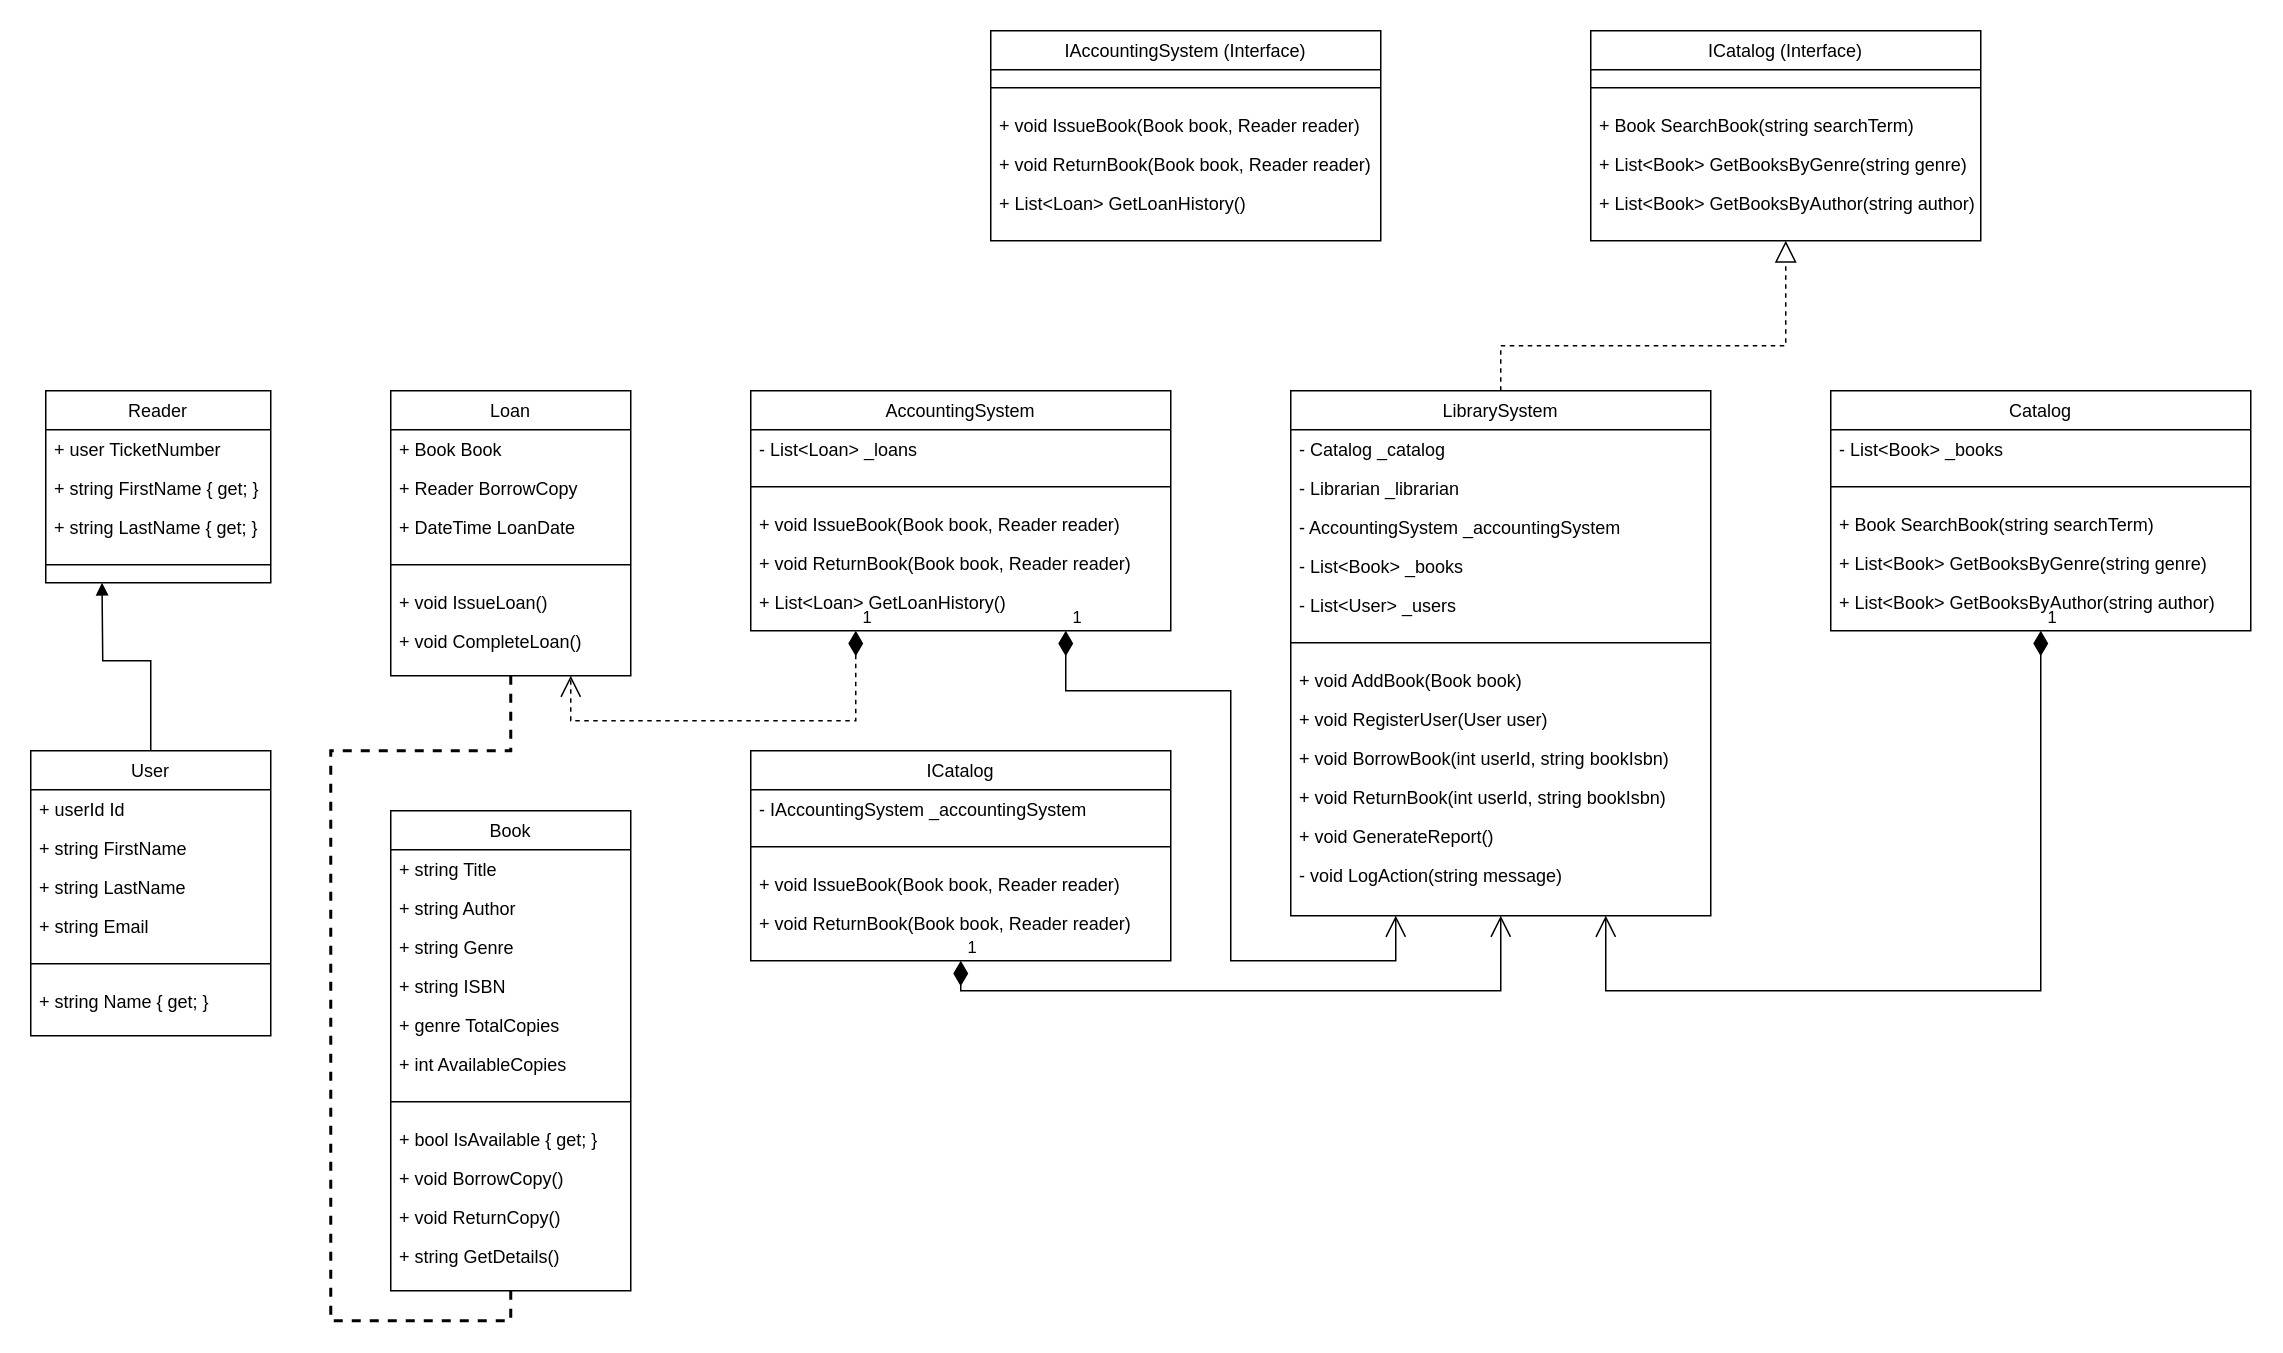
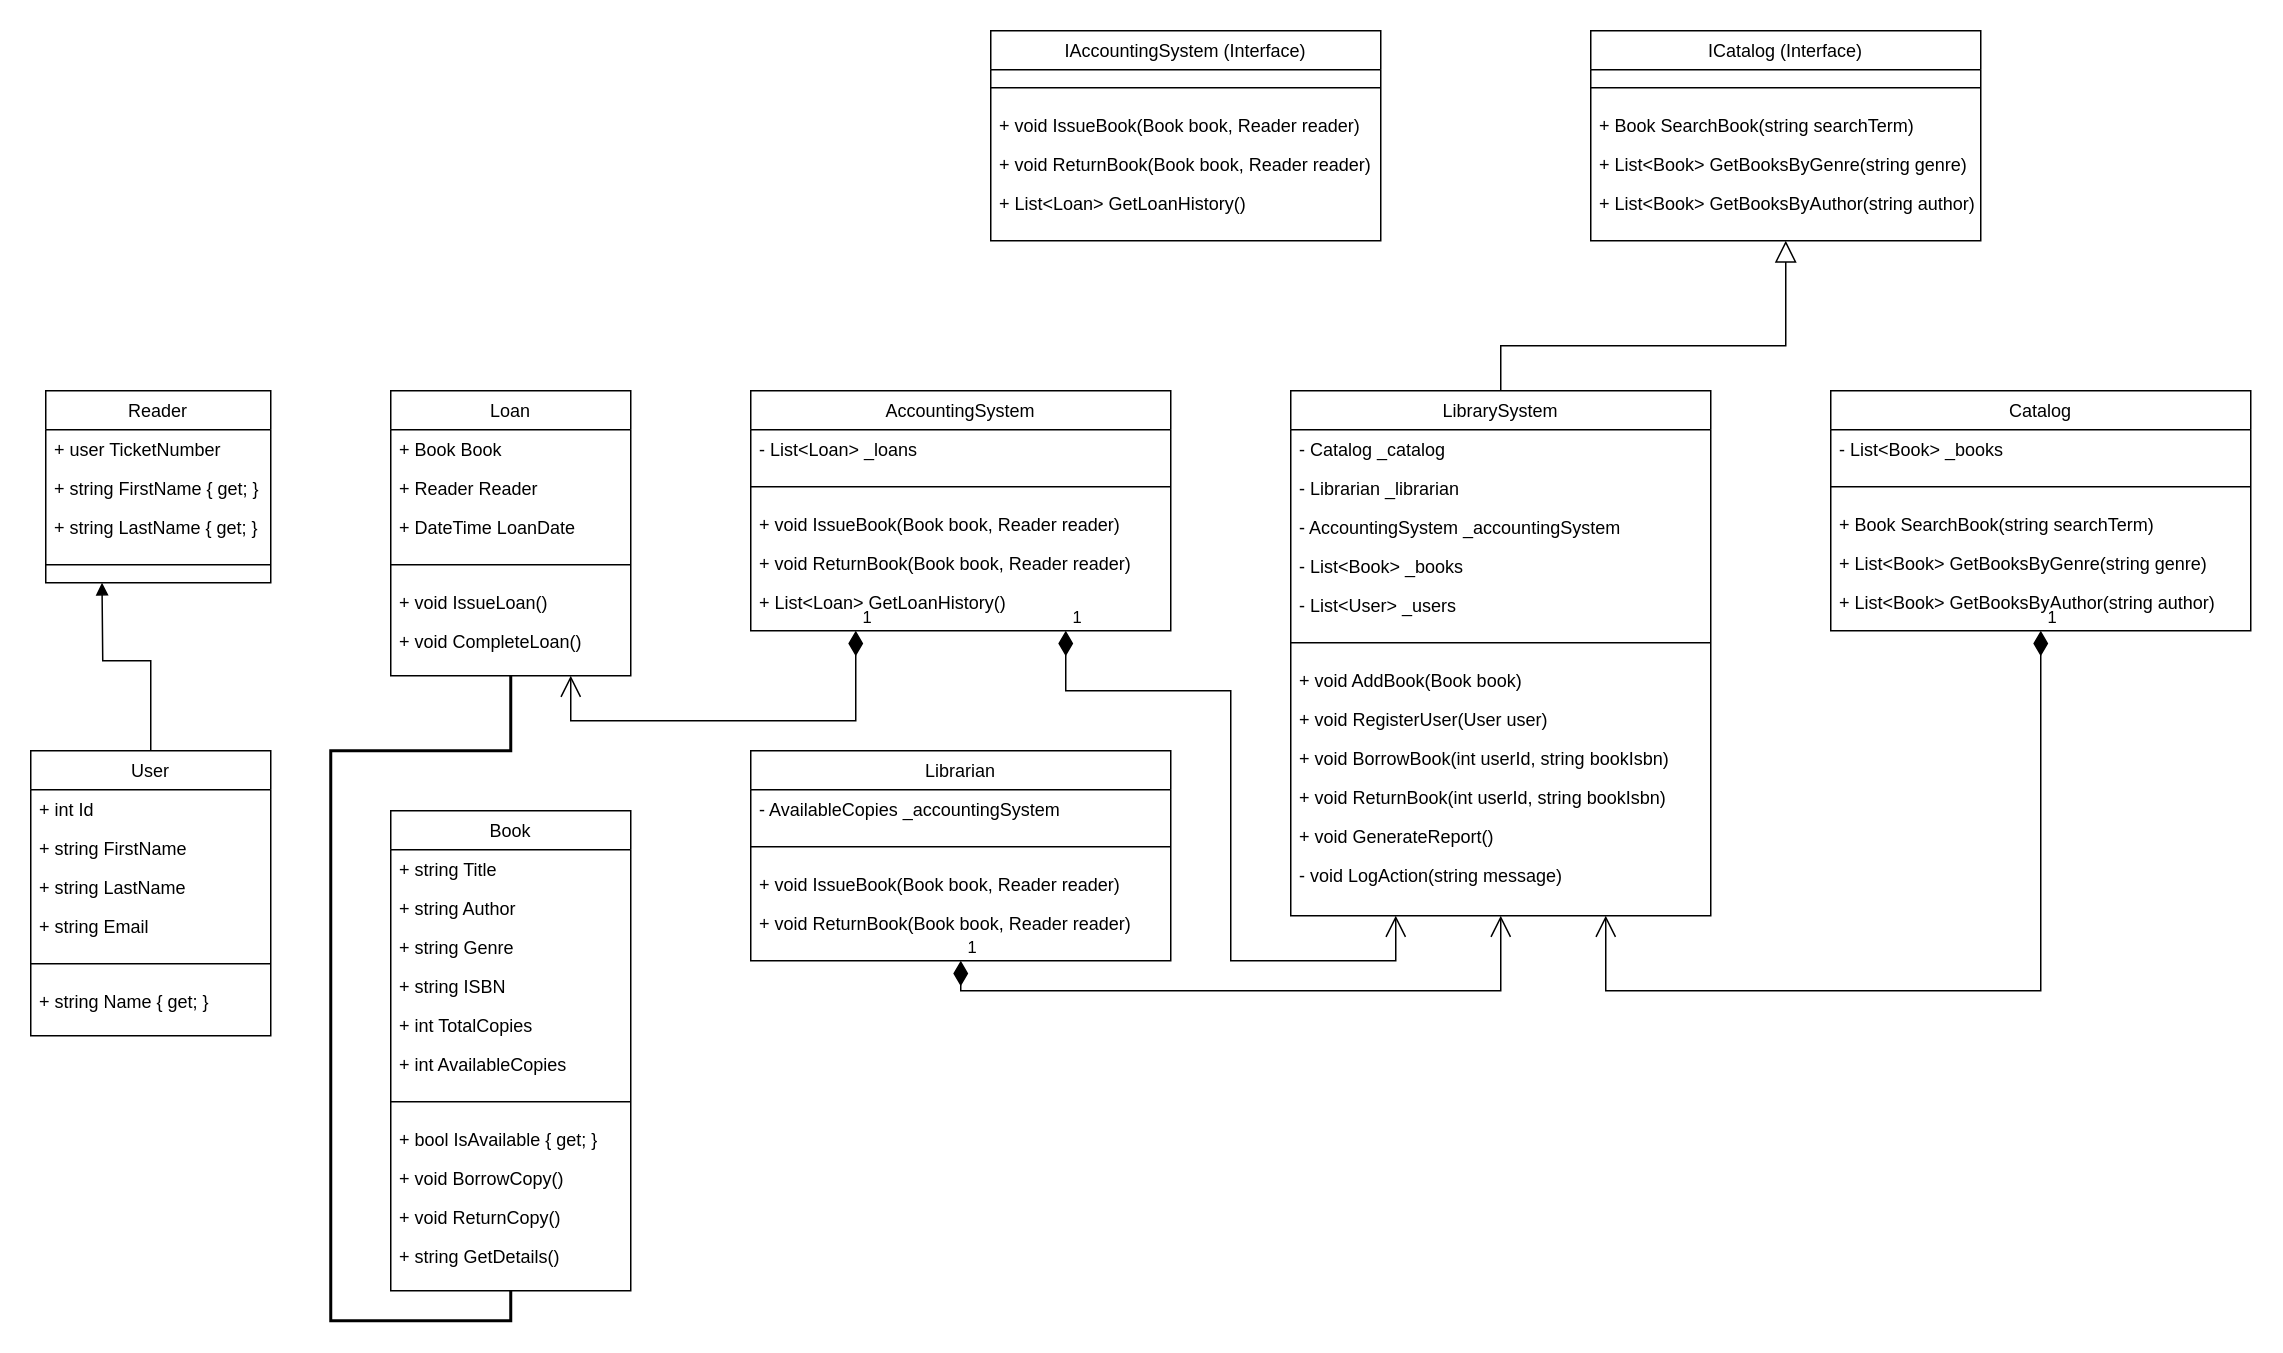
edge "LibrarySystem" -> "ICatalog (Interface)": style dashed -> solid
node "+ Reader BorrowCopy": label "+ Reader BorrowCopy" -> "+ Reader Reader"
edge "AccountingSystem" -- "Loan": style dashed -> solid
node "ICatalog": label "ICatalog" -> "Librarian"
node "+ userId Id": label "+ userId Id" -> "+ int Id"
node "- IAccountingSystem _accountingSystem": label "- IAccountingSystem _accountingSystem" -> "- AvailableCopies _accountingSystem"
edge "Loan" -- "Book": style dashed -> solid
node "+ genre TotalCopies": label "+ genre TotalCopies" -> "+ int TotalCopies"
